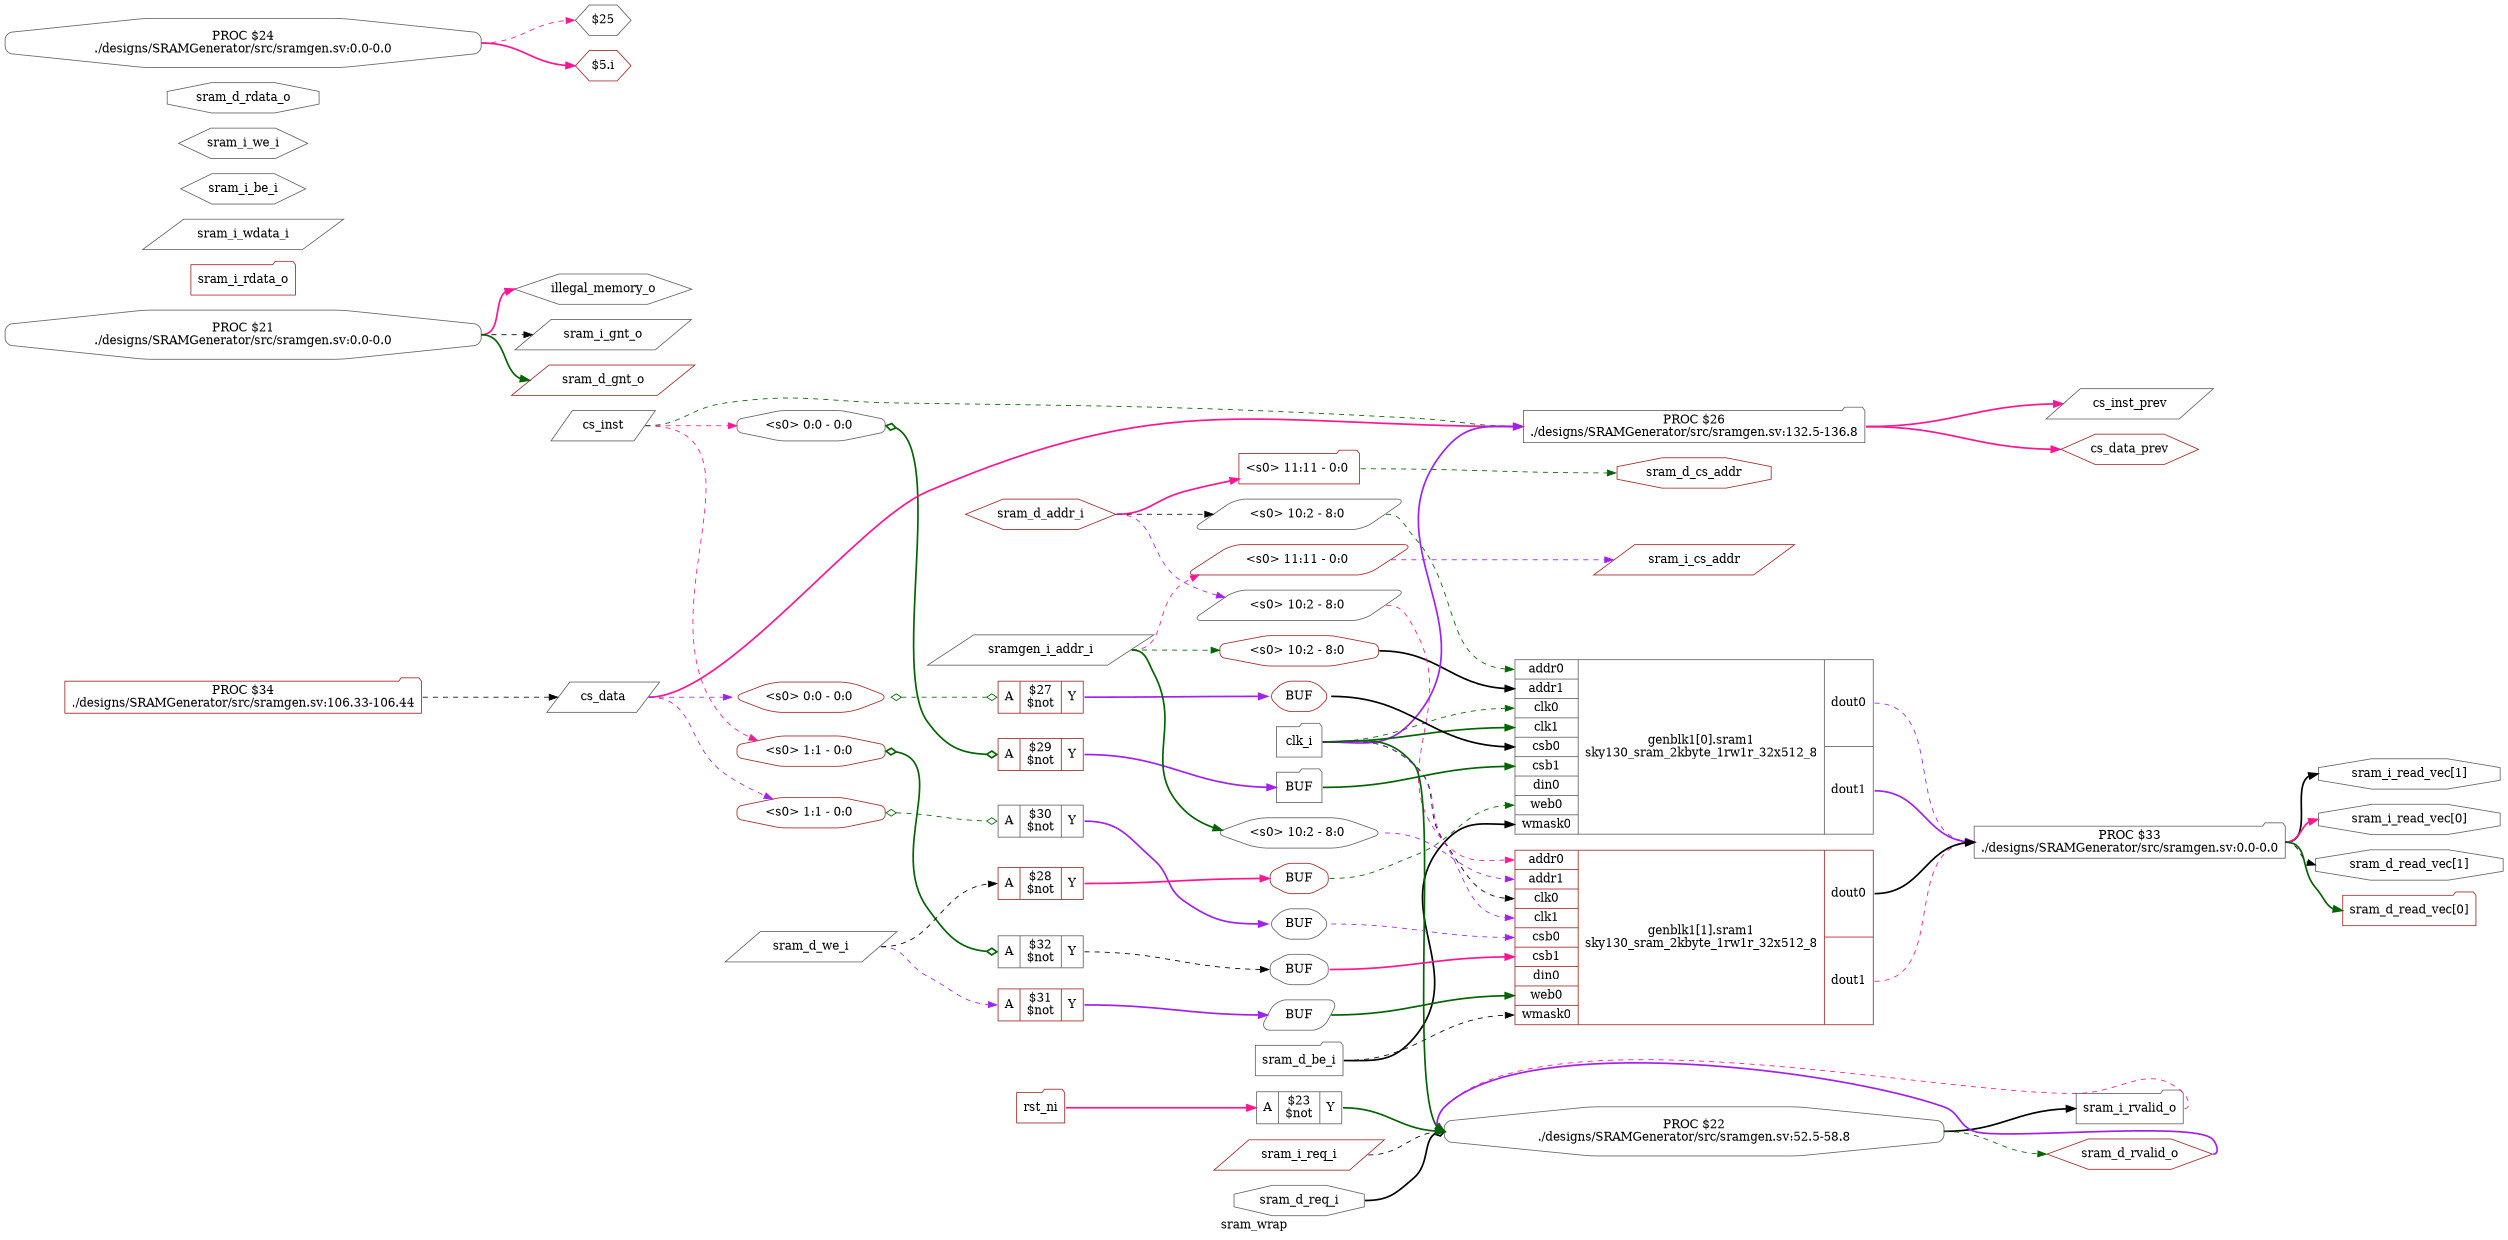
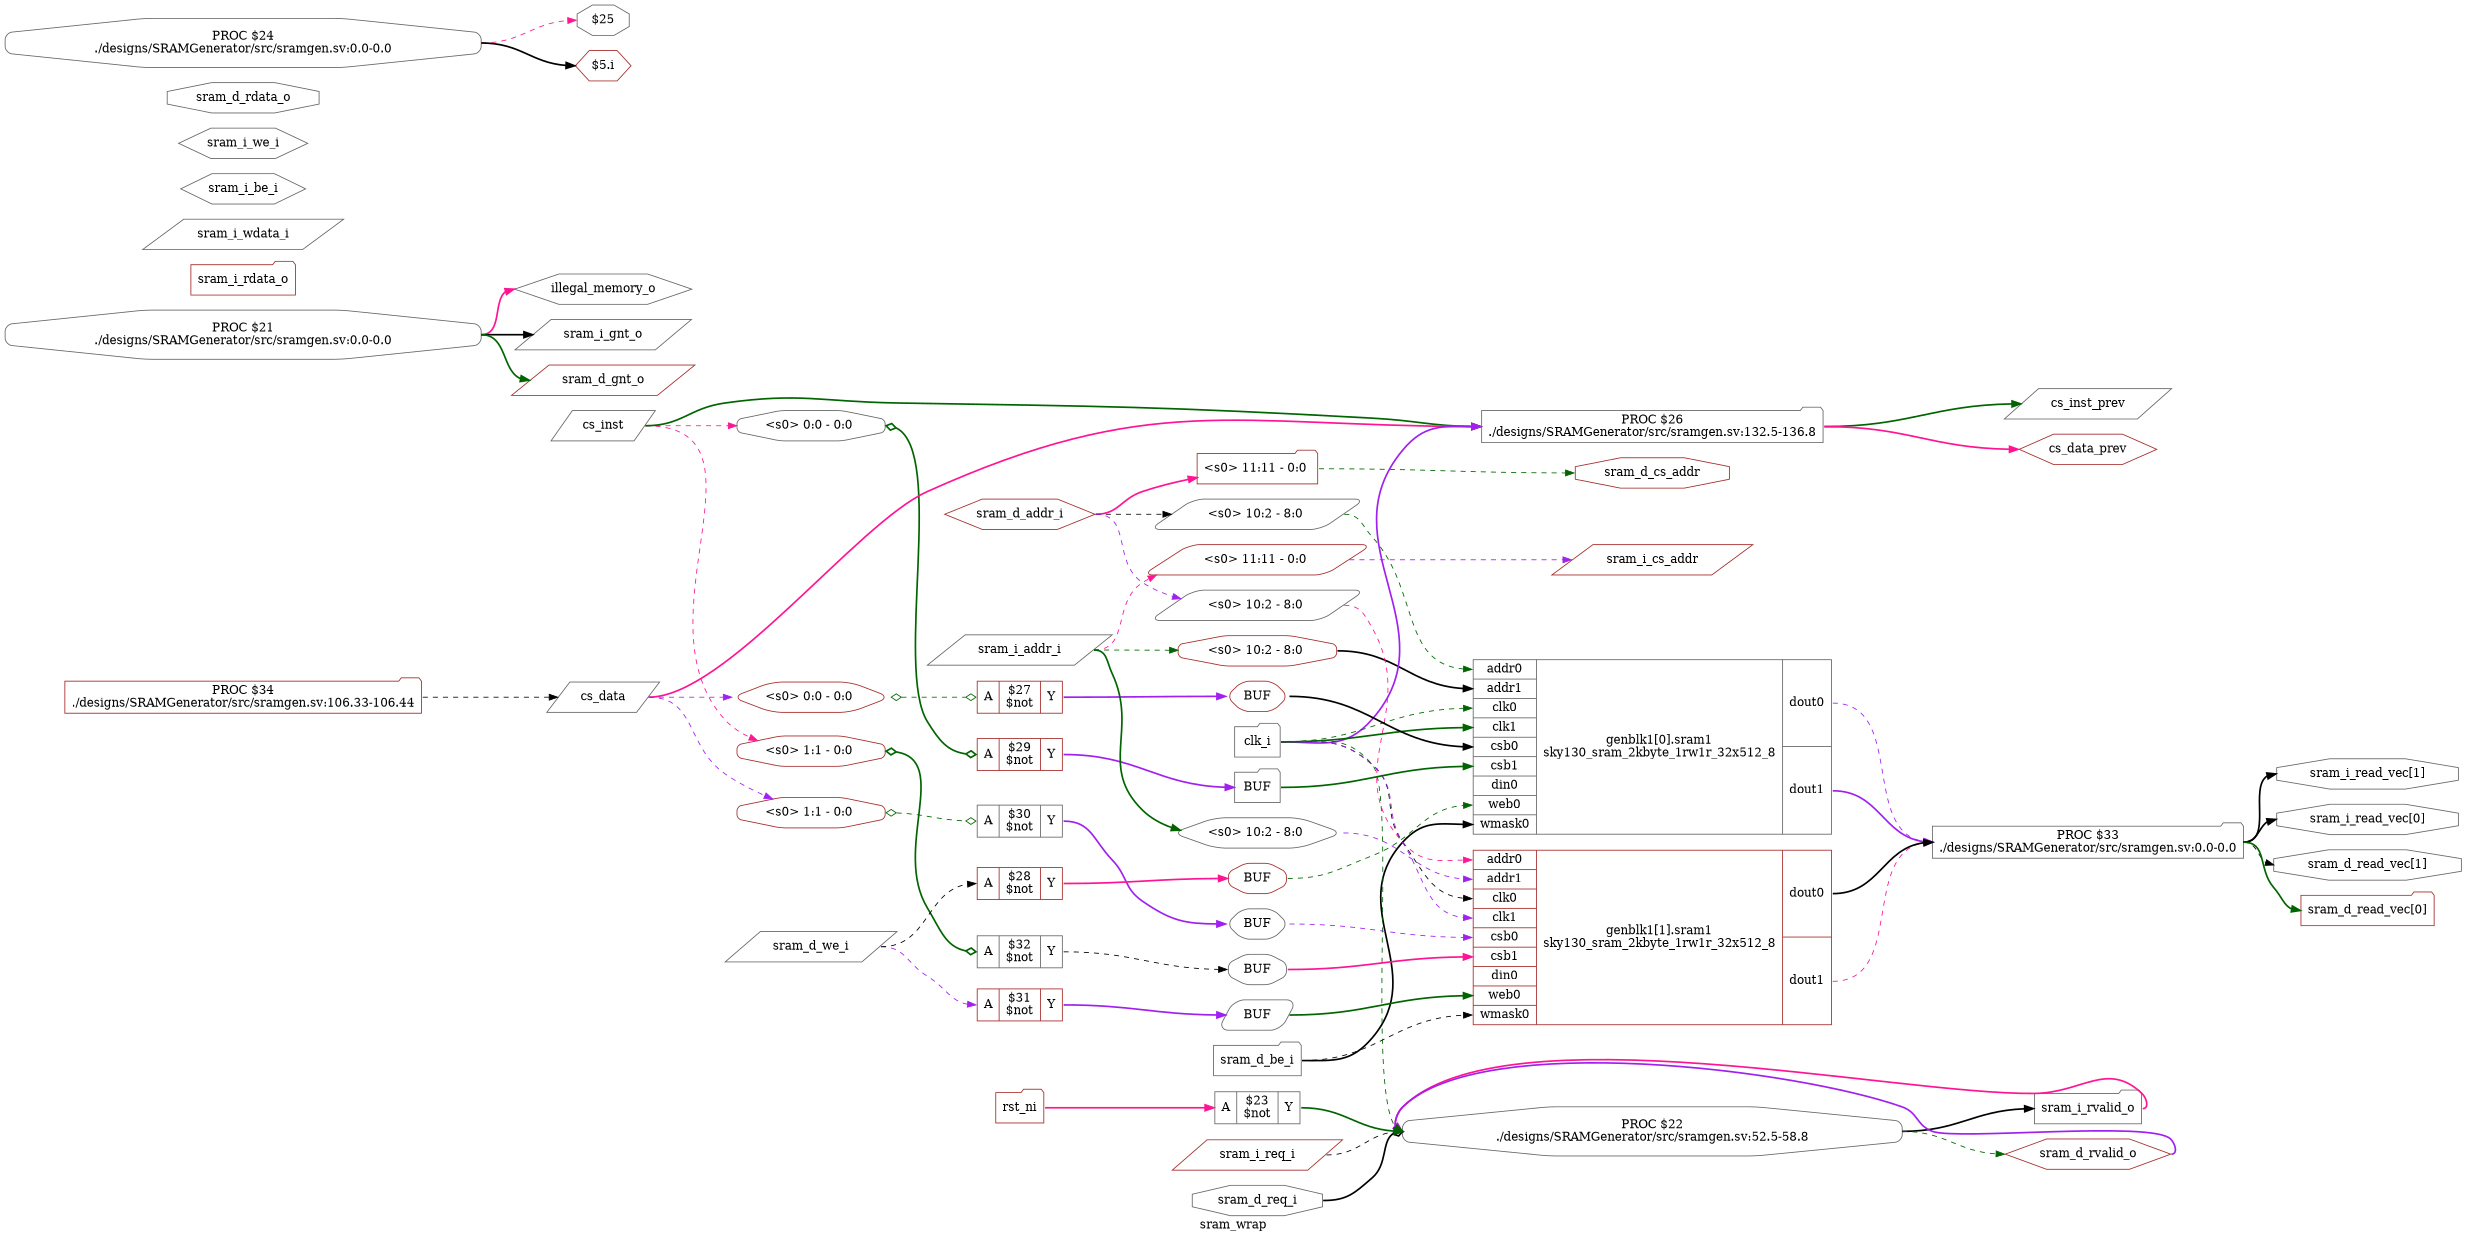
node "$25": shape hexagon -> octagon
edge "PROC $24 ./designs/SRAMGenerator/src/sramgen.sv:0.0-0.0" -> "$5.i": color deeppink -> black
edge "PROC $21 ./designs/SRAMGenerator/src/sramgen.sv:0.0-0.0" -> "sram_i_gnt_o": style dashed -> bold
edge "cs_inst" -> "PROC $26 ./designs/SRAMGenerator/src/sramgen.sv:132.5-136.8": style dashed -> bold
edge "PROC $26 ./designs/SRAMGenerator/src/sramgen.sv:132.5-136.8" -> "cs_inst_prev": color deeppink -> darkgreen
node "sramgen_i_addr_i": label "sramgen_i_addr_i" -> "sram_i_addr_i"
edge "PROC $33 ./designs/SRAMGenerator/src/sramgen.sv:0.0-0.0" -> "sram_i_read_vec[0]": color deeppink -> black
edge "clk_i" -> "PROC $22 ./designs/SRAMGenerator/src/sramgen.sv:52.5-58.8": style bold -> dashed
edge "sram_i_rvalid_o" -> "PROC $22 ./designs/SRAMGenerator/src/sramgen.sv:52.5-58.8": style dashed -> bold
